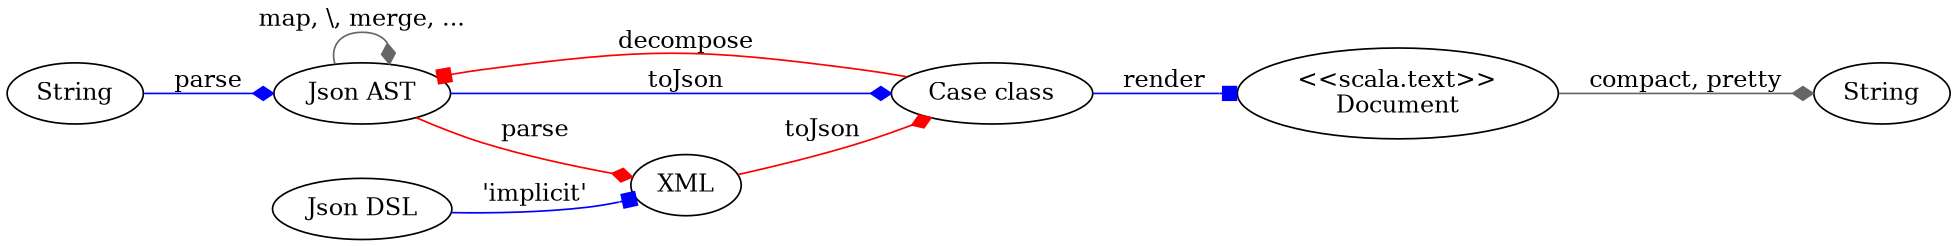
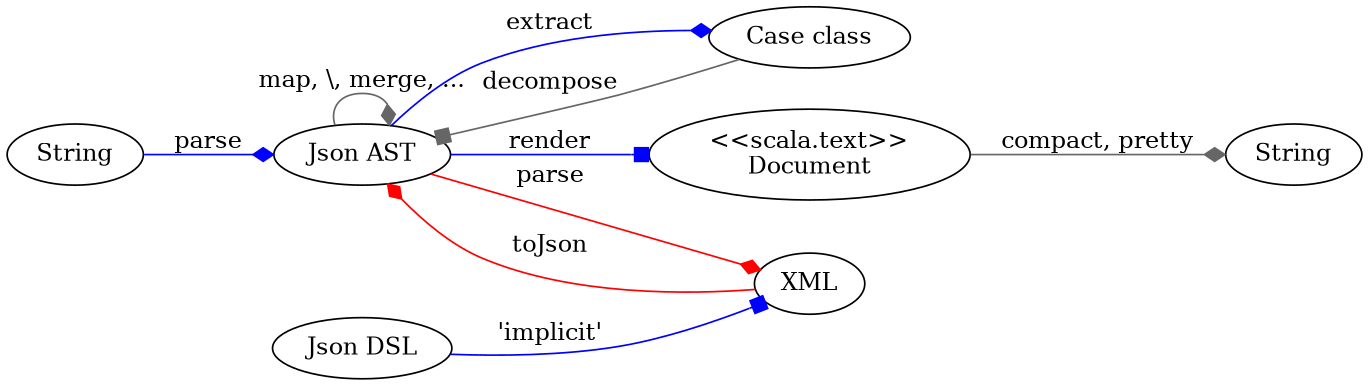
edge "Case class" -> "Json AST": color red -> gray40
edge "Json AST" -> "Case class": label "toJson" -> "extract"
edge "Case class" -> "<<scala.text>> Document": now "Json AST" -> "<<scala.text>> Document"
edge "XML" -> "Case class": now "XML" -> "Json AST"
